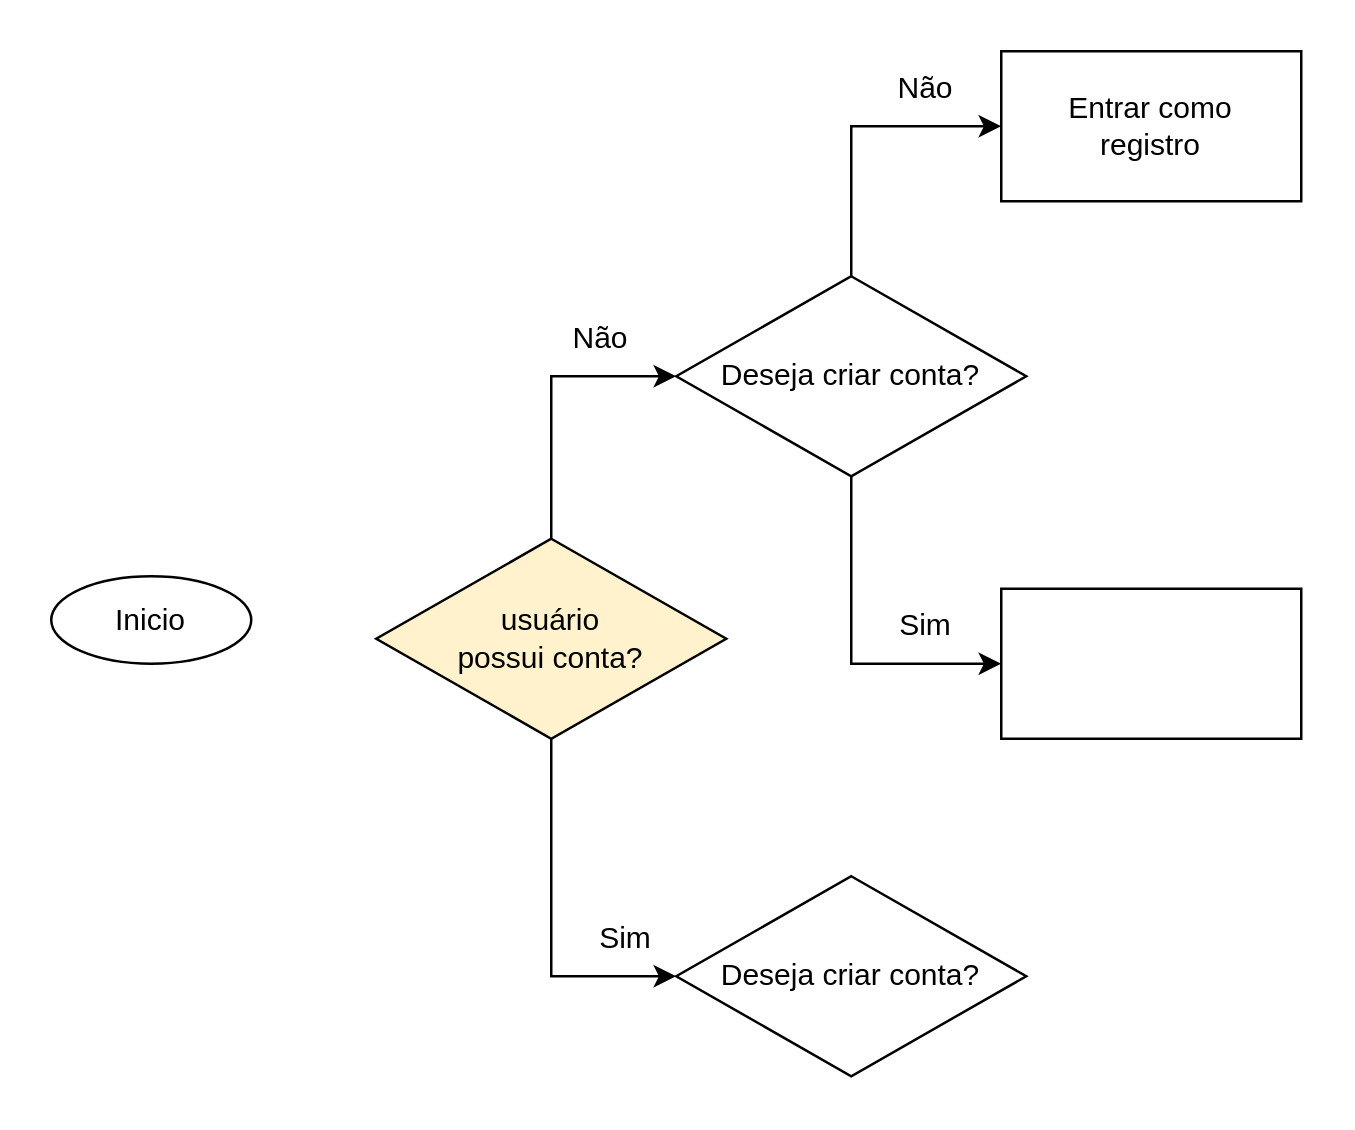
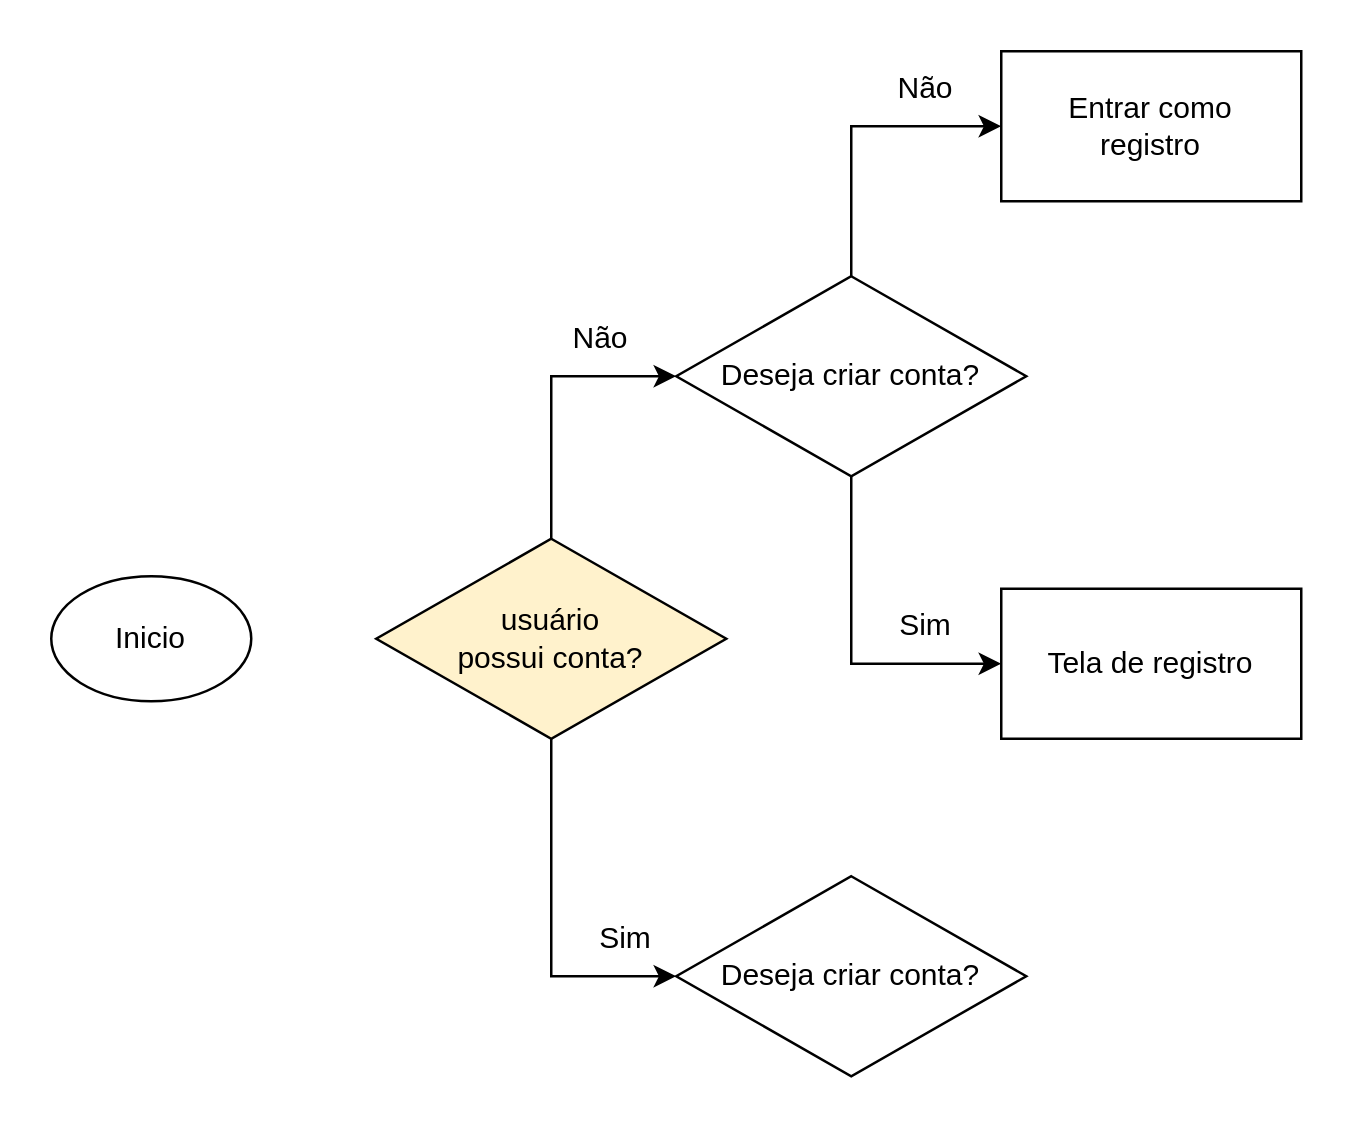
node "Inicio": size 200x88 -> 200x125
node "Tela de registro": added
